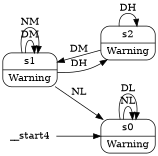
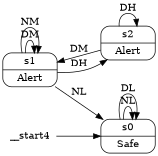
node "s2": text "Warning" -> "Alert"
node "s1": text "Warning" -> "Alert"
node "s0": text "Warning" -> "Safe"
